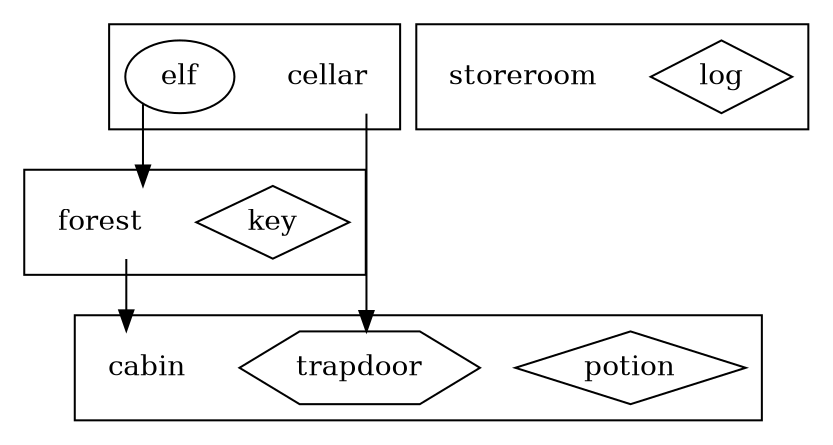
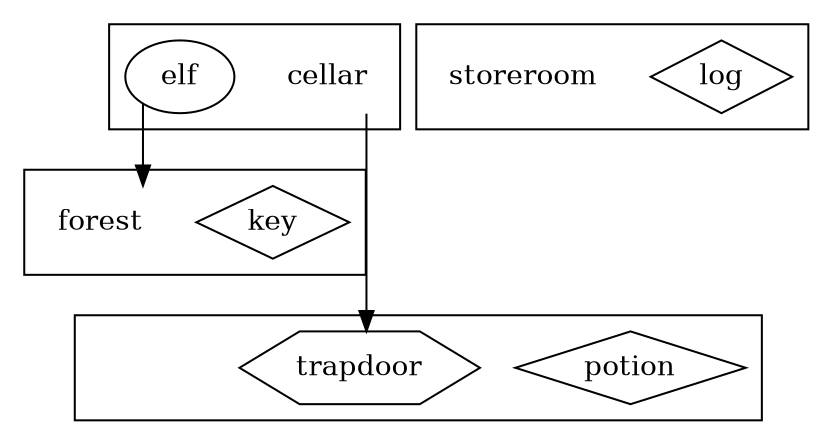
node "cabin": removed
